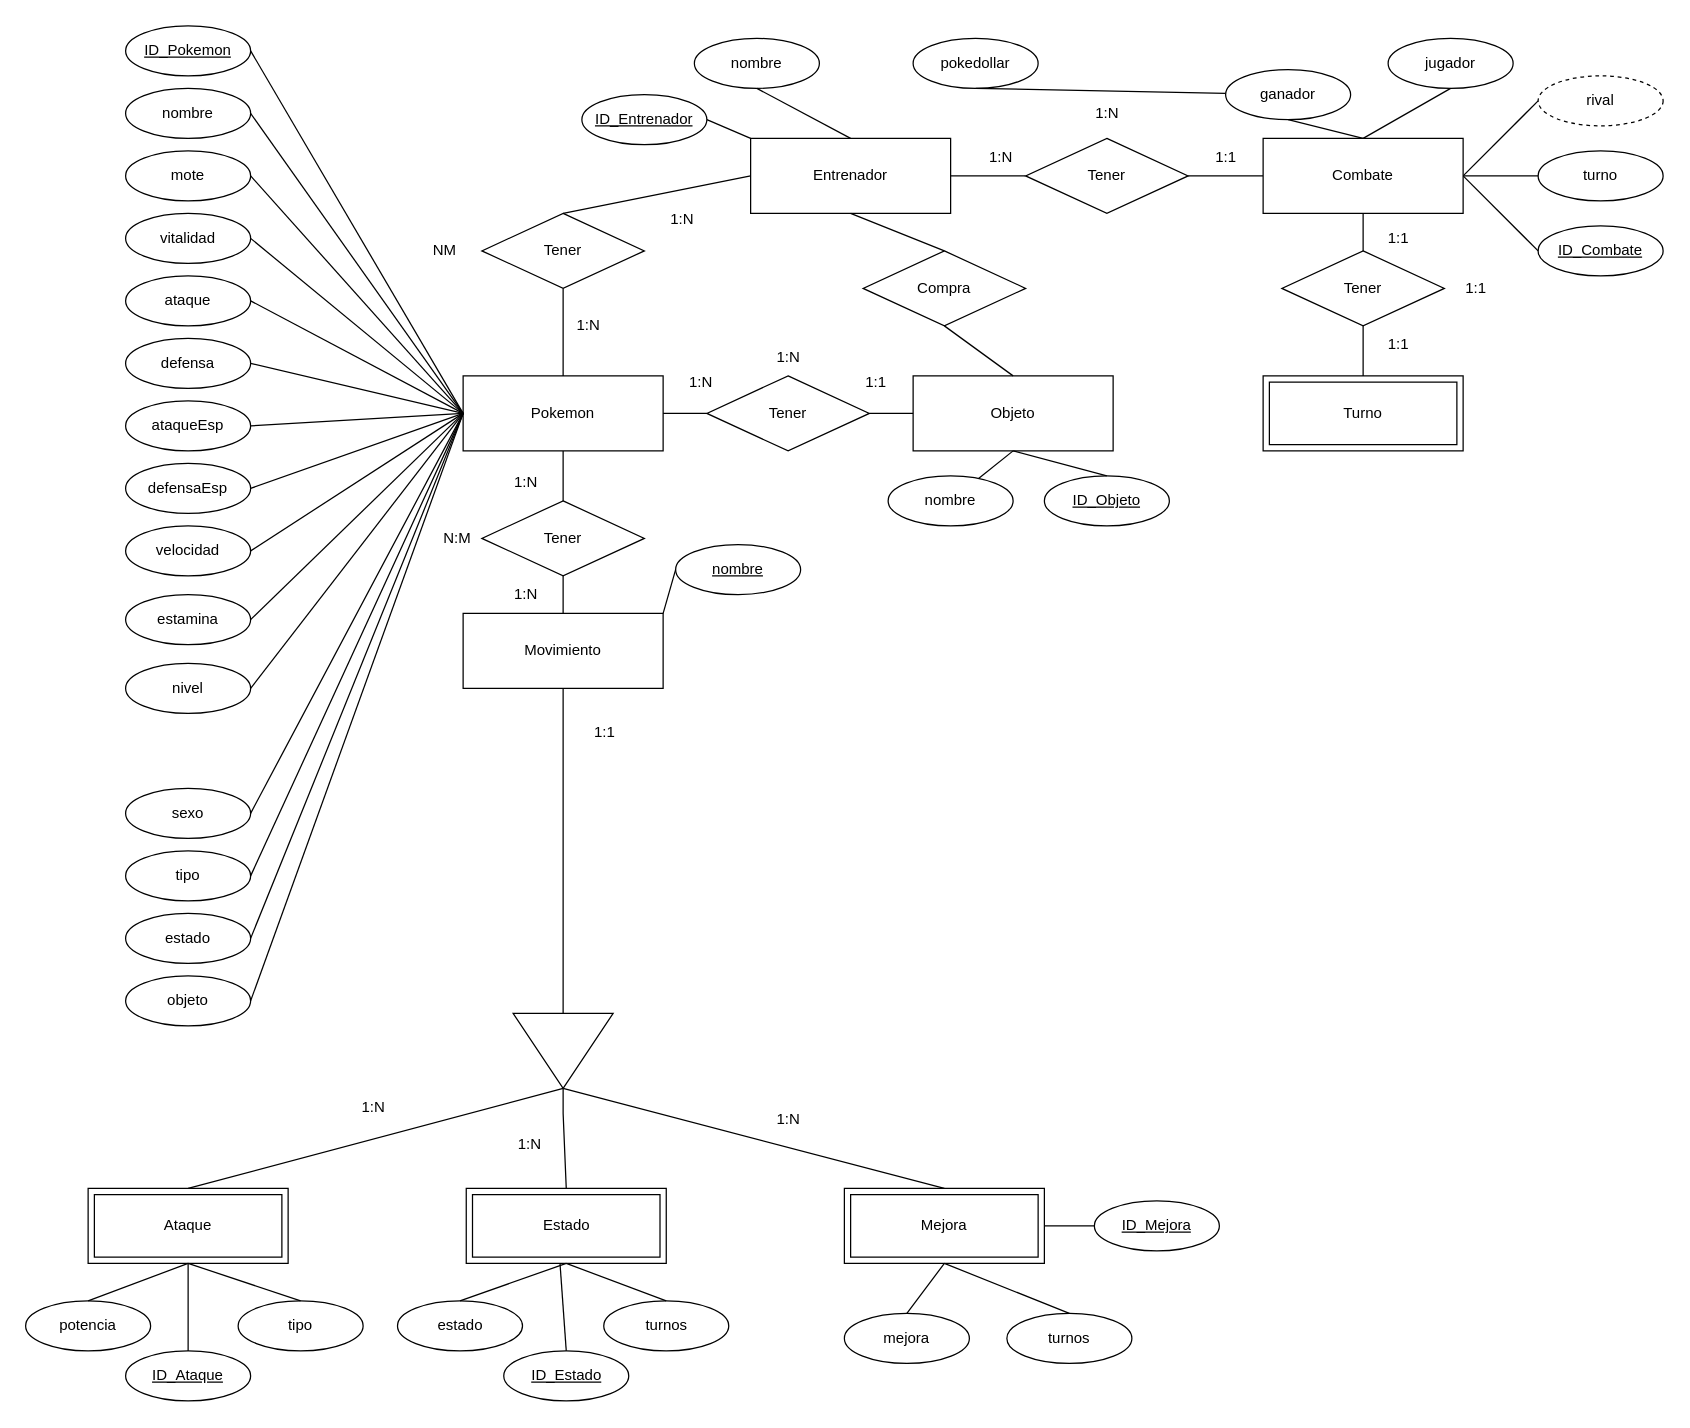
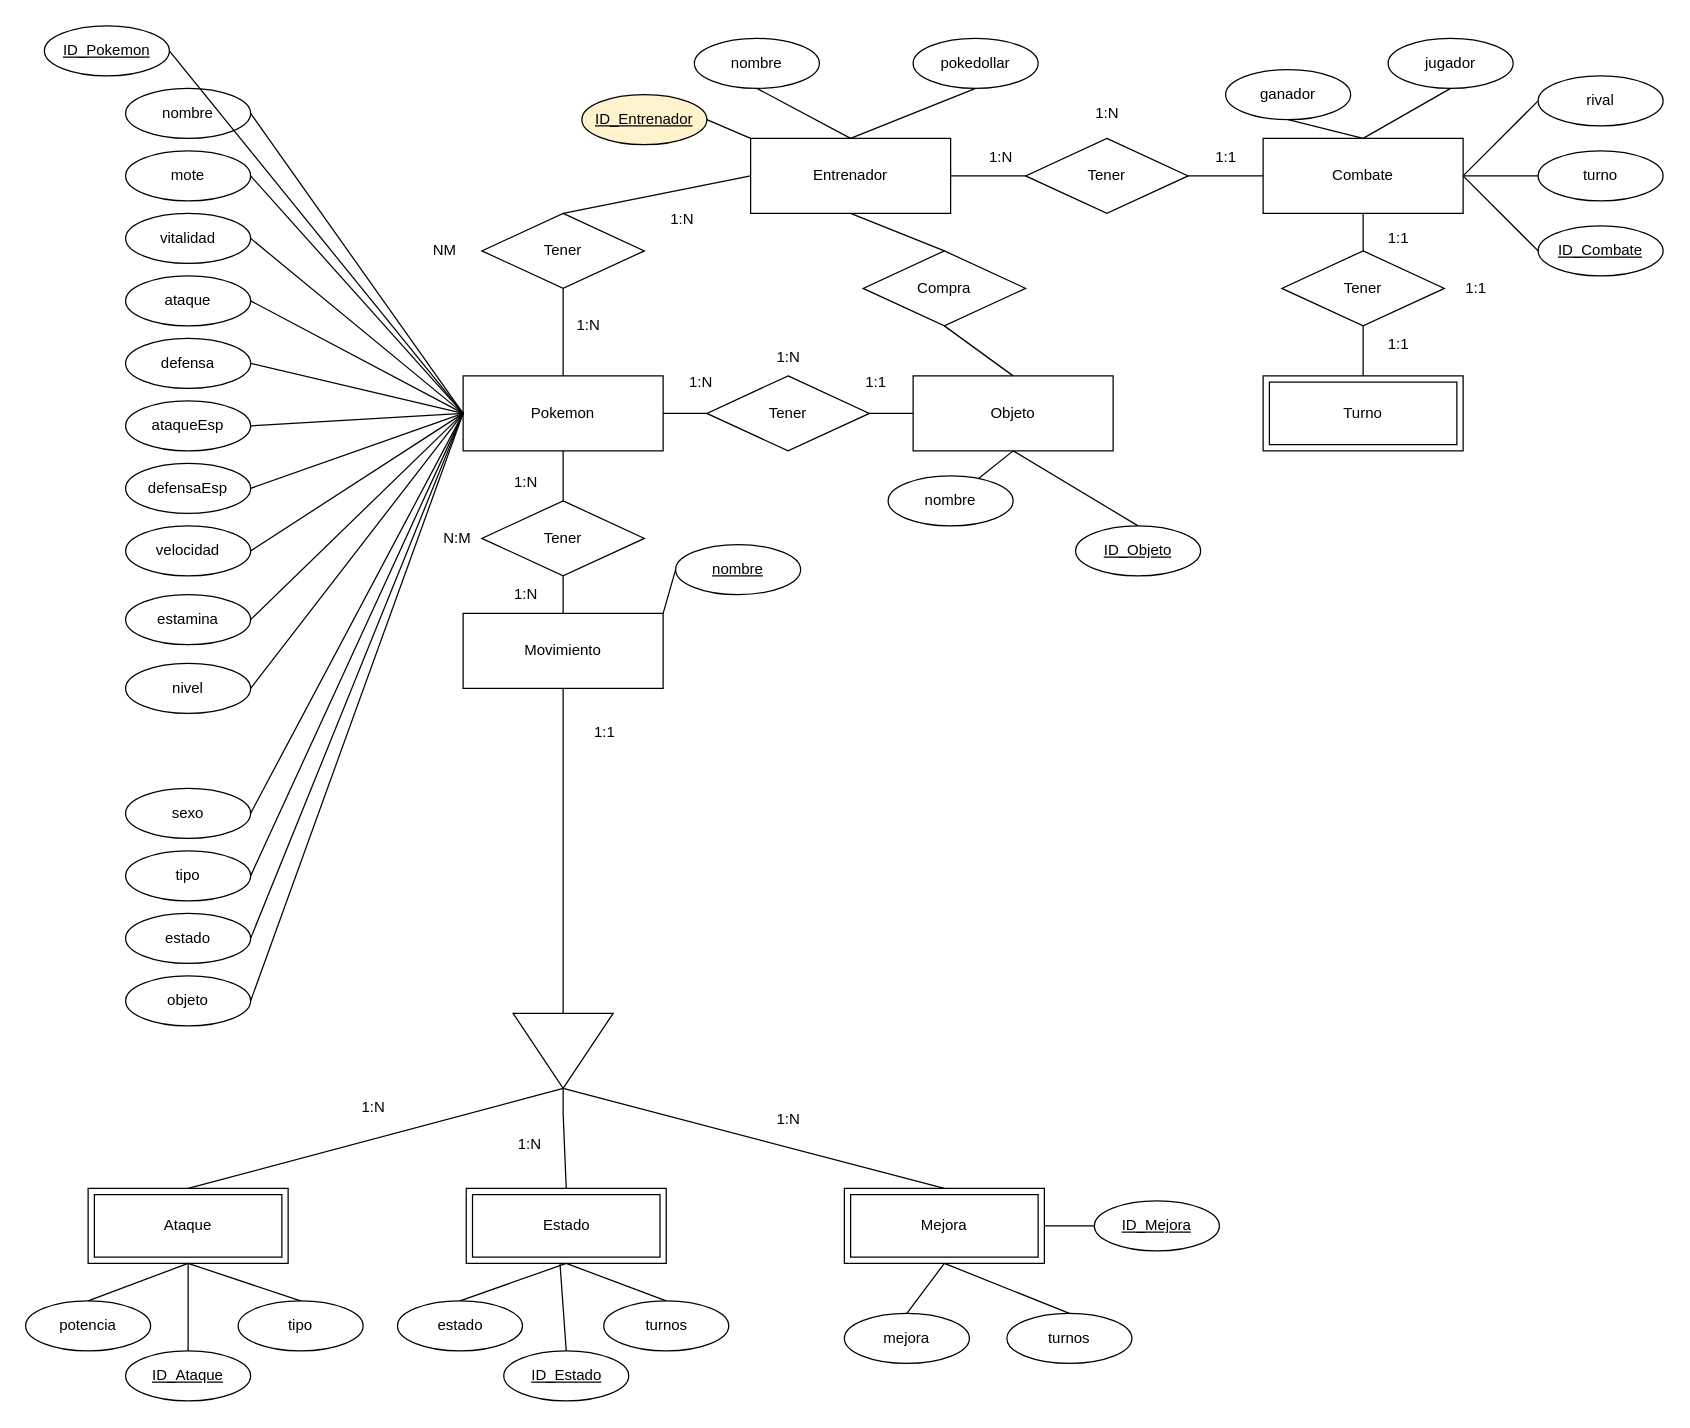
node "ID_Pokemon": moved (188, 51) -> (107, 51)
edge "pokedollar" -- "ganador": now "pokedollar" -- "Entrenador"
node "rival": style dashed -> solid
node "ID_Entrenador": fillcolor #ffffff -> #fff2cc
node "ID_Objeto": moved (1107, 501) -> (1138, 551)
